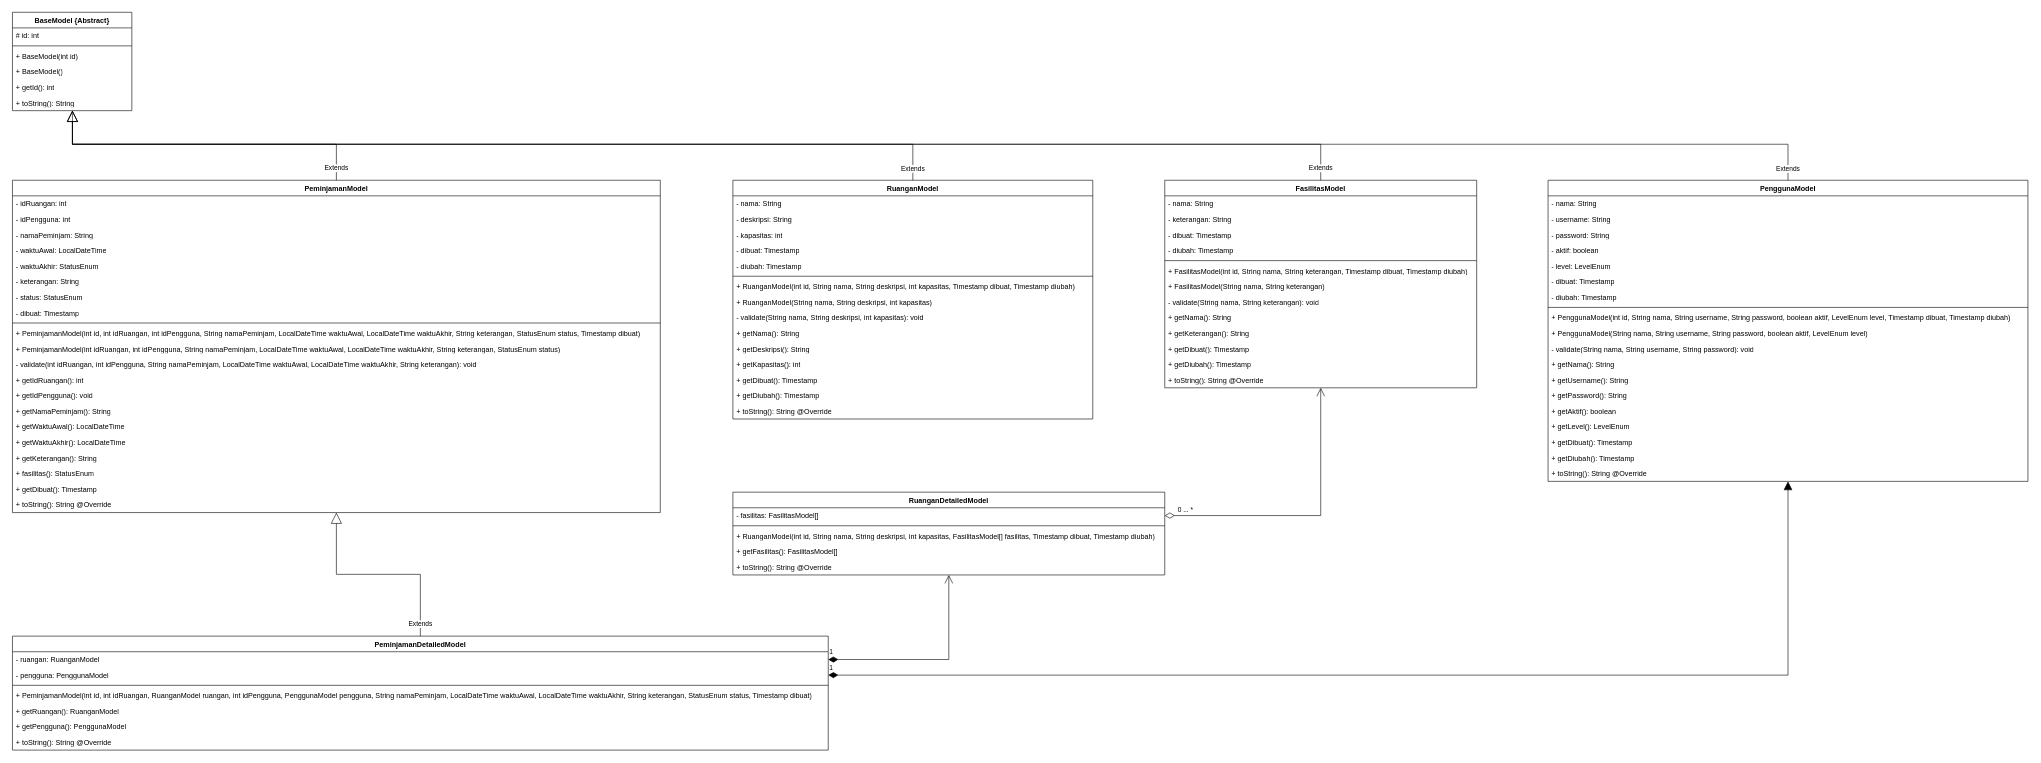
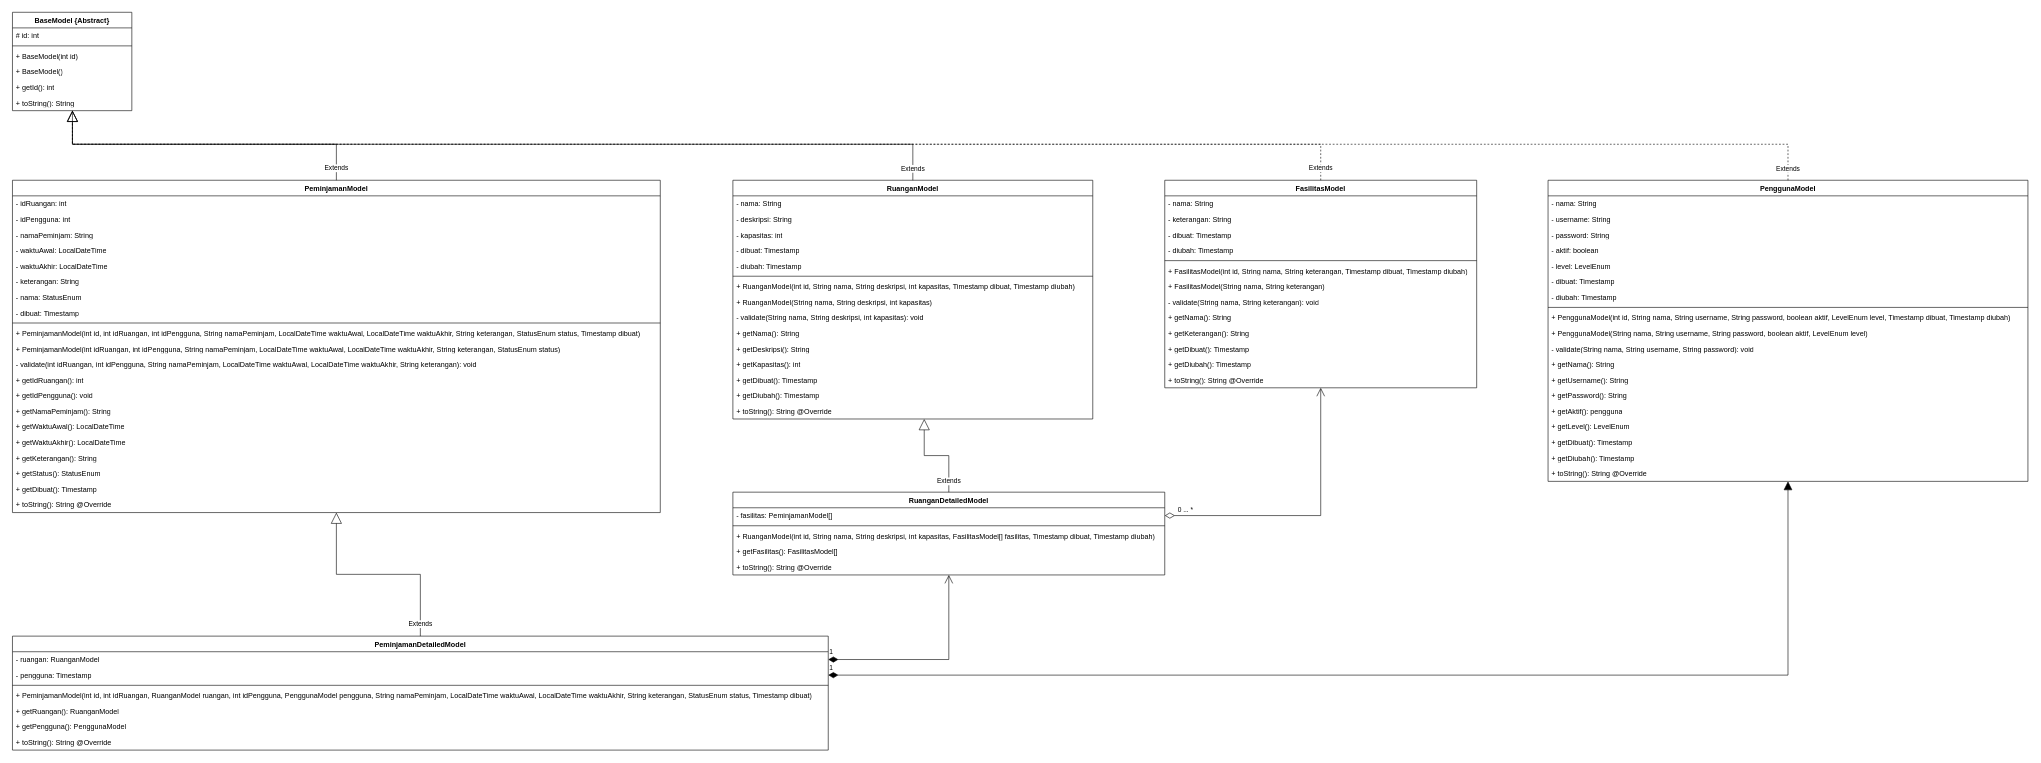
edge "PenggunaModel" -> "BaseModel {Abstract}": style solid -> dashed
edge "FasilitasModel" -> "BaseModel {Abstract}": style solid -> dashed
node "- waktuAkhir: StatusEnum": label "- waktuAkhir: StatusEnum" -> "- waktuAkhir: LocalDateTime"
node "- status: StatusEnum": label "- status: StatusEnum" -> "- nama: StatusEnum"
node "+ getAktif(): boolean": label "+ getAktif(): boolean" -> "+ getAktif(): pengguna"
edge "RuanganDetailedModel" -> "RuanganModel": added, label "Extends"
node "+ fasilitas(): StatusEnum": label "+ fasilitas(): StatusEnum" -> "+ getStatus(): StatusEnum"
node "- fasilitas: FasilitasModel[]": label "- fasilitas: FasilitasModel[]" -> "- fasilitas: PeminjamanModel[]"
node "- pengguna: PenggunaModel": label "- pengguna: PenggunaModel" -> "- pengguna: Timestamp"
